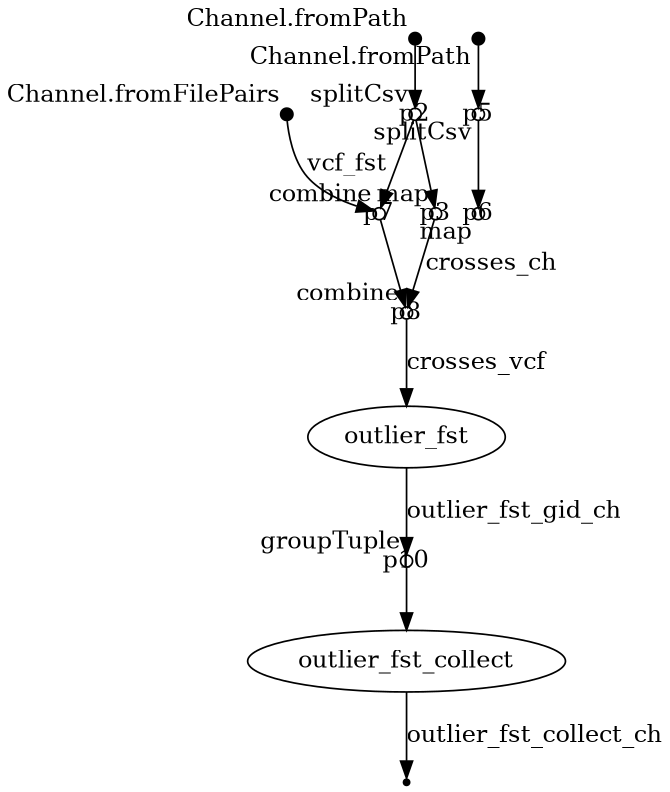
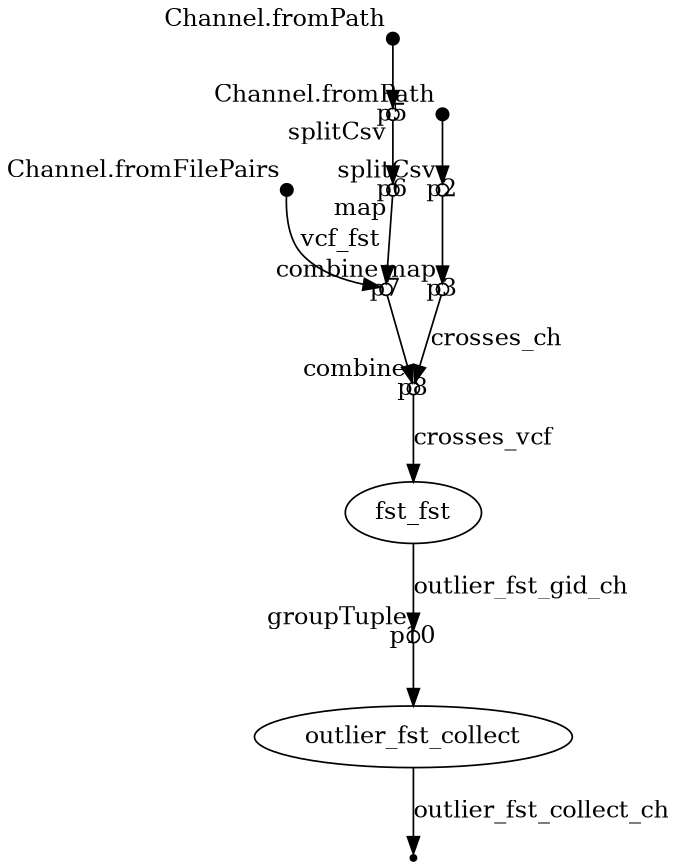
edge "p2 splitCsv" -> "p7 combine": now "p6 map" -> "p7 combine"
node "outlier_fst": label "outlier_fst" -> "fst_fst"
